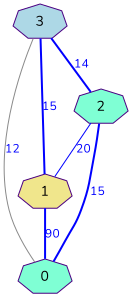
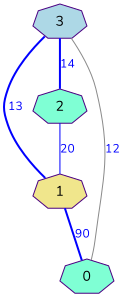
edge "3" -- "1": label "15" -> "13"
edge "2" -- "0": removed, label "15"
